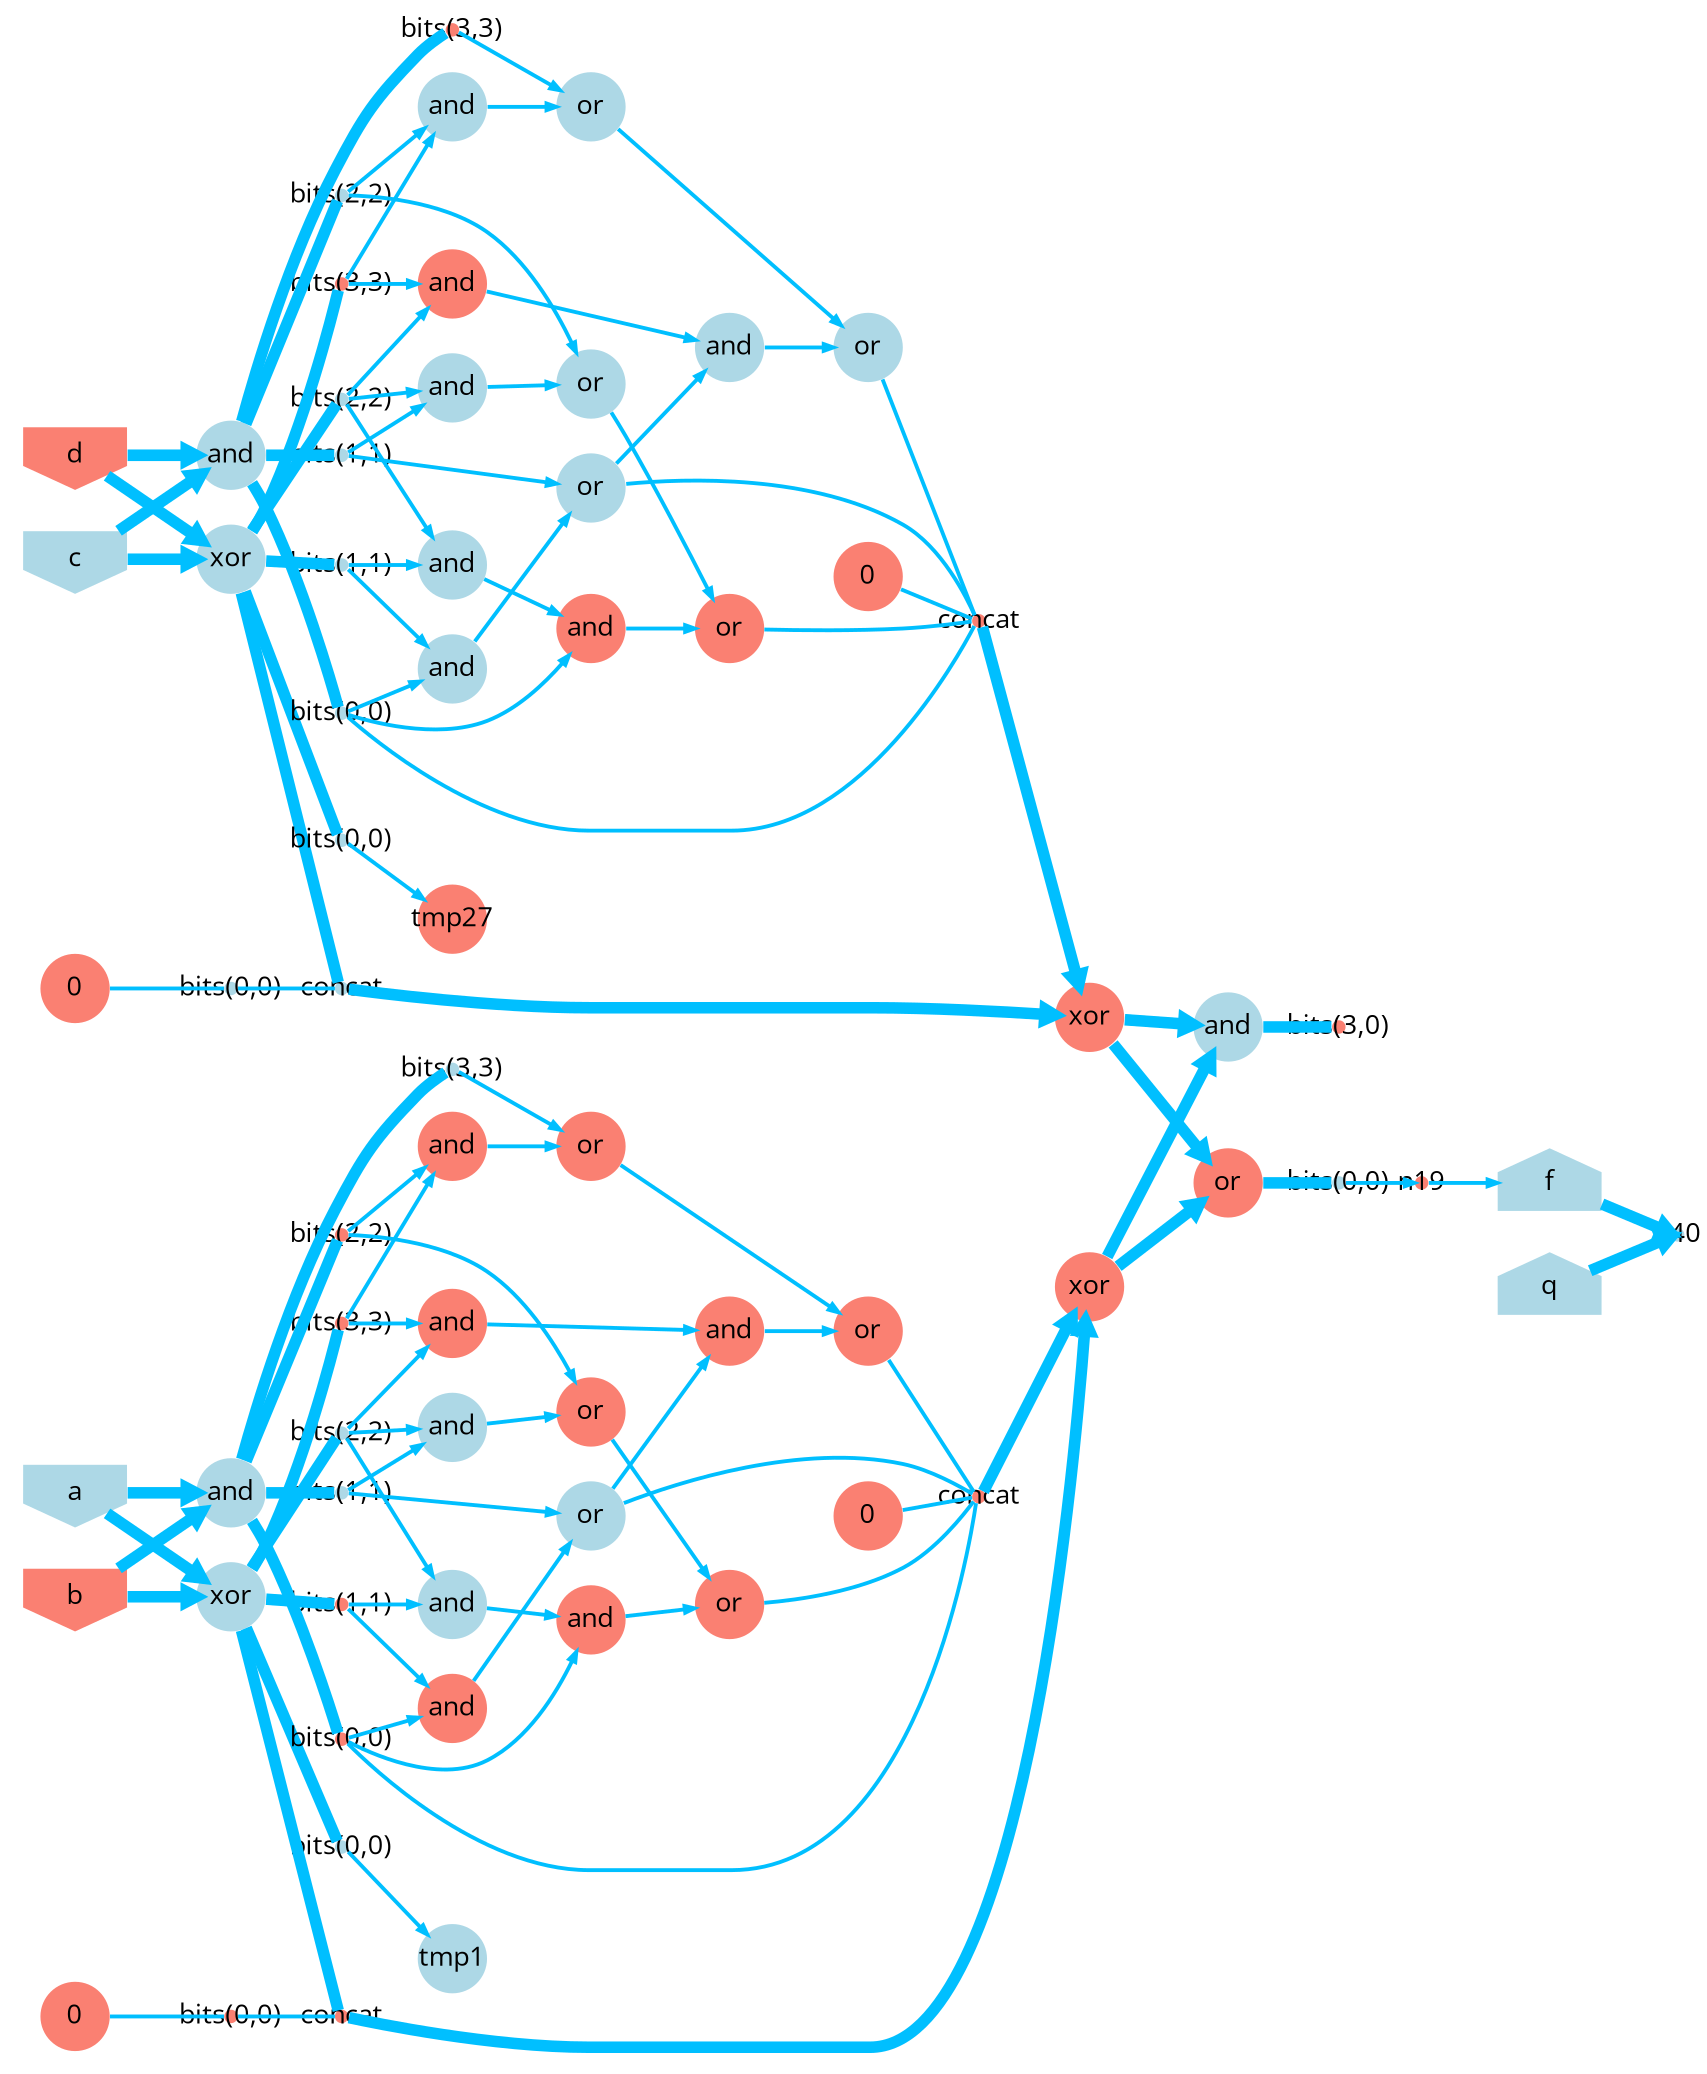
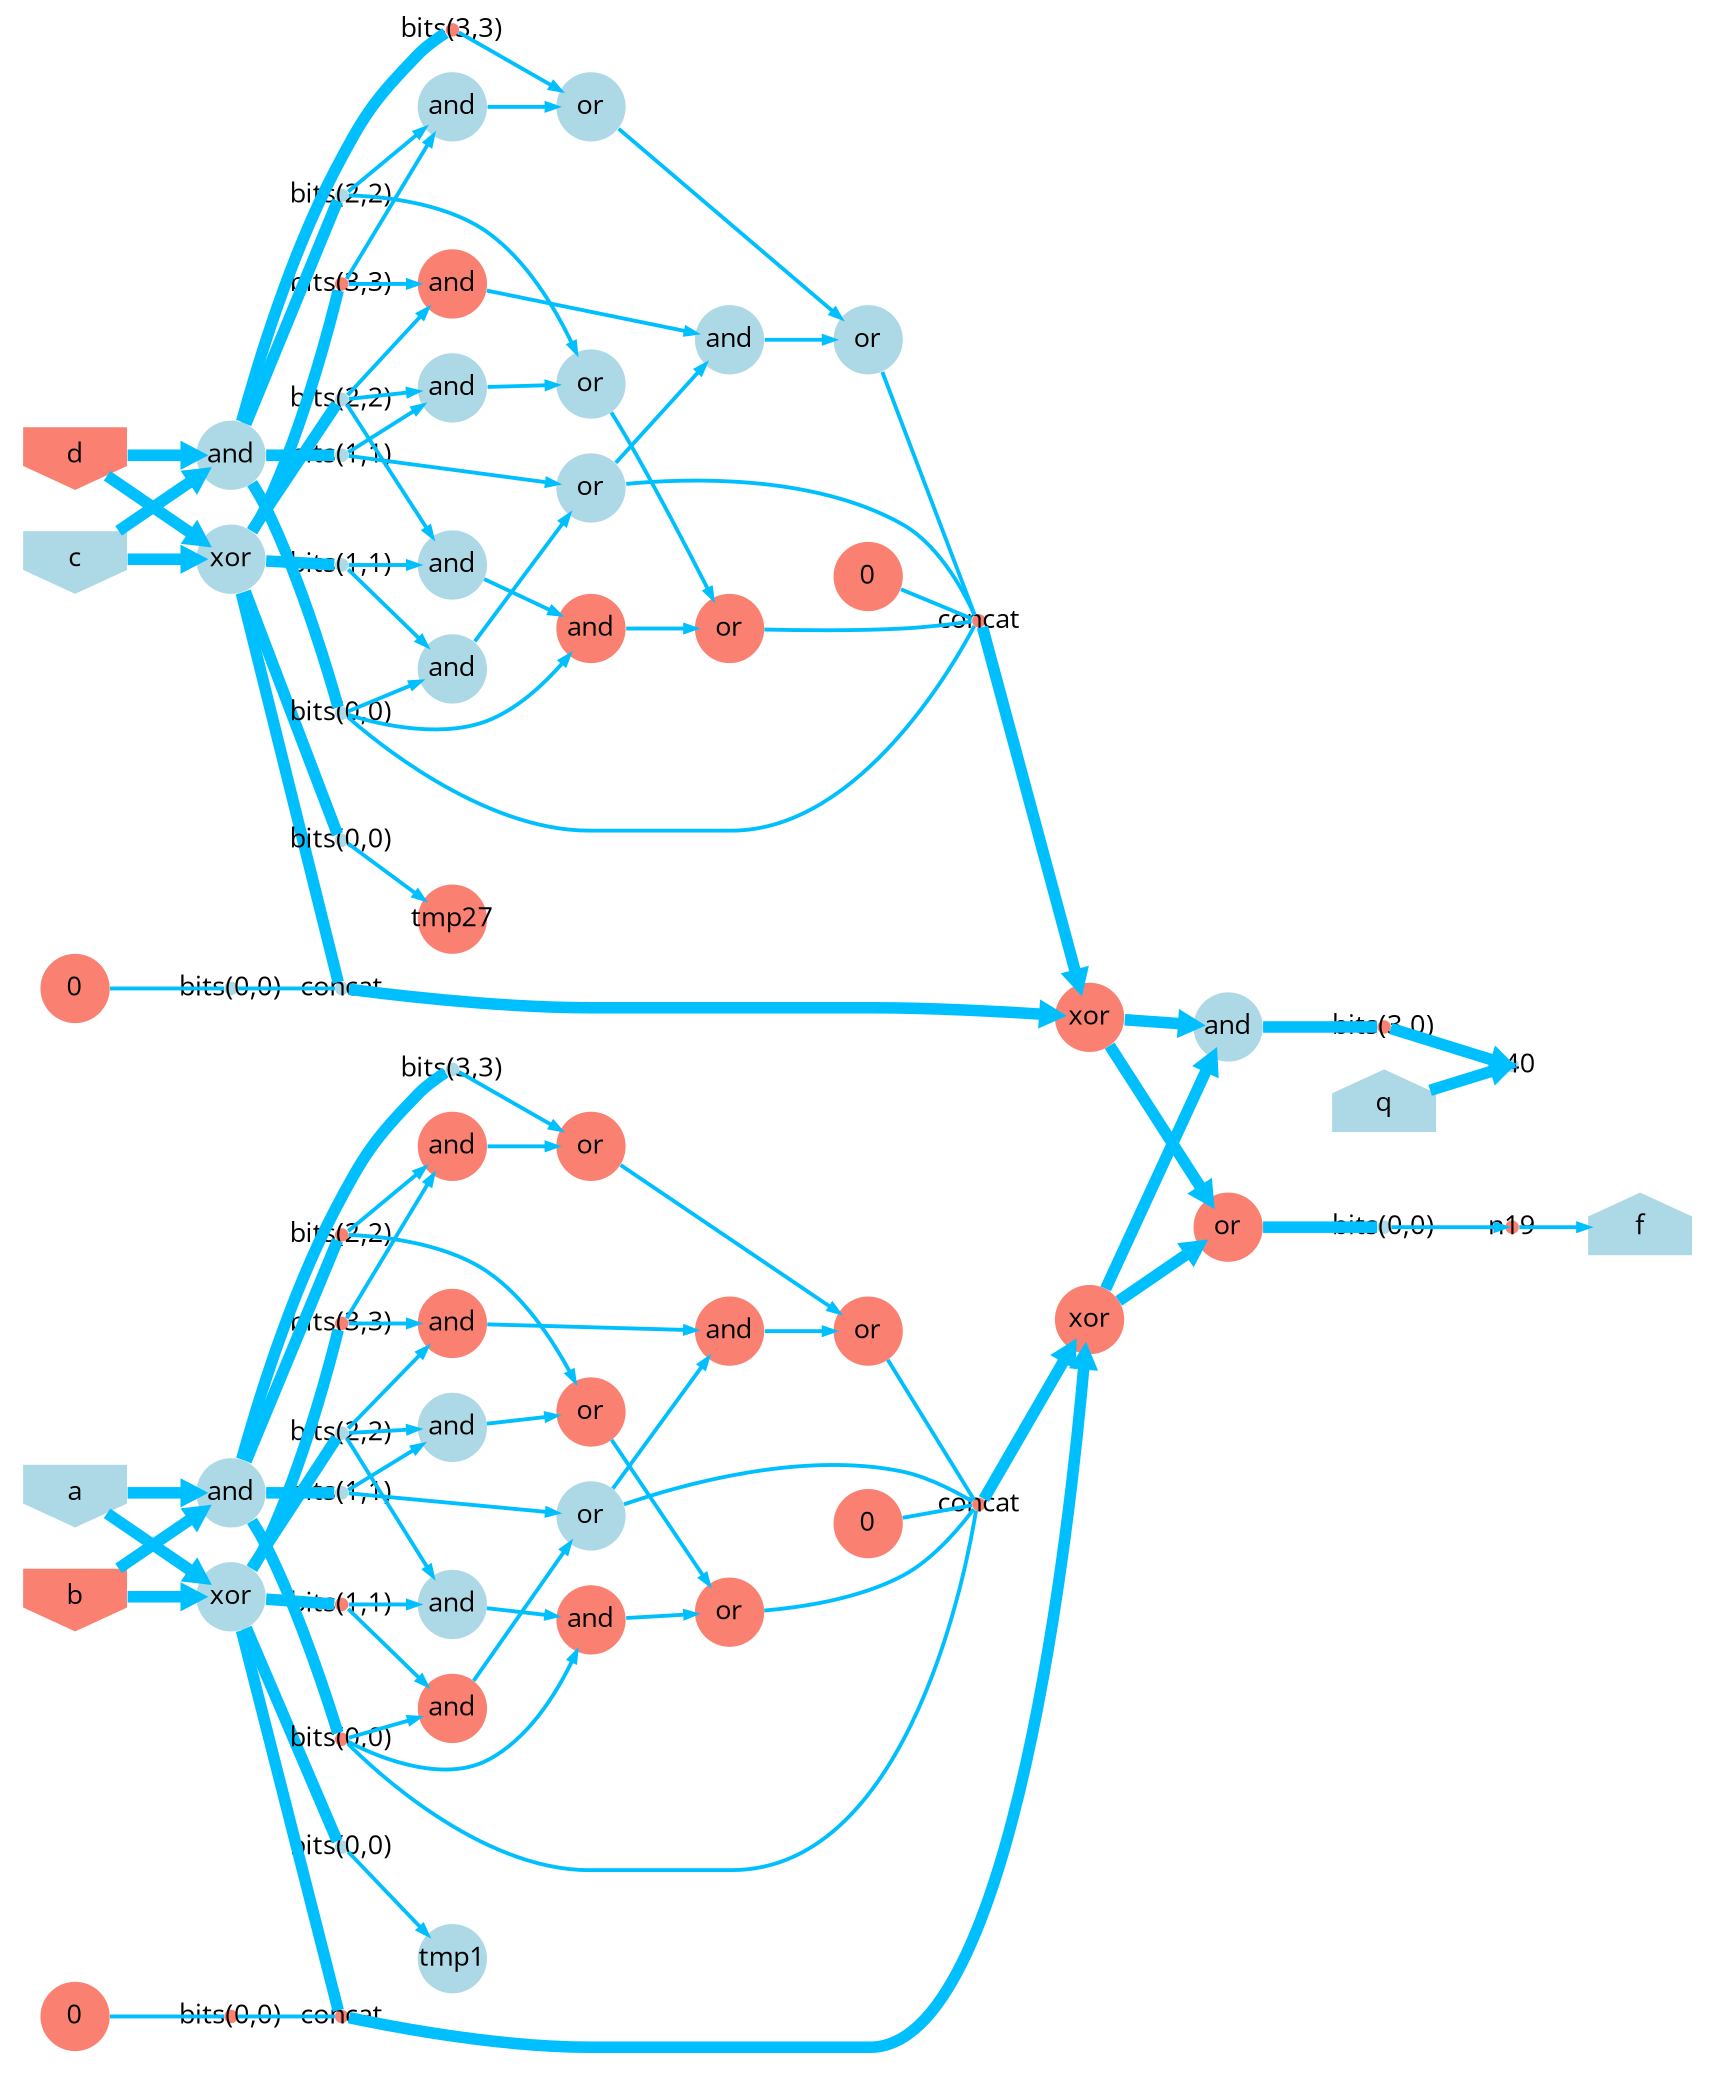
edge "f" -> "n40": now "bits(3,0)" -> "n40"
